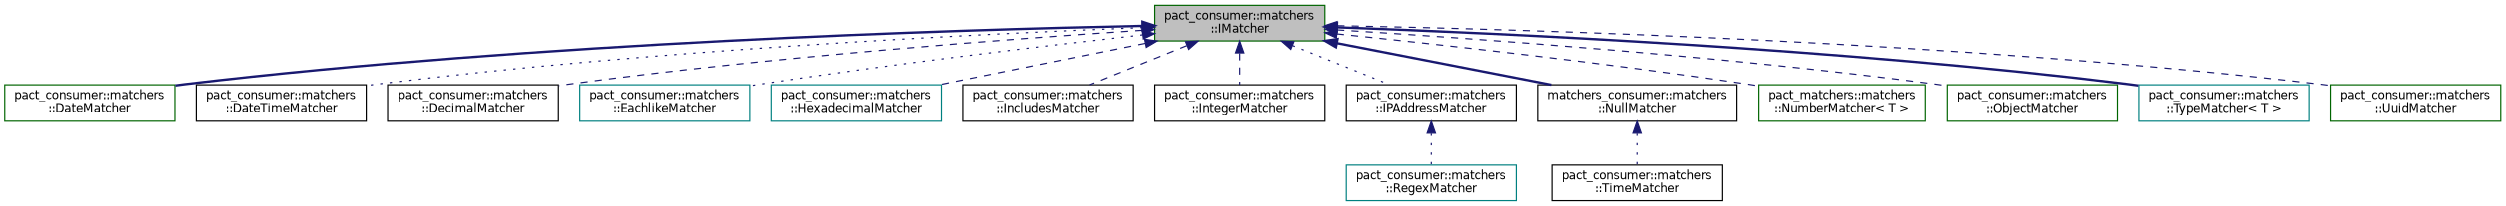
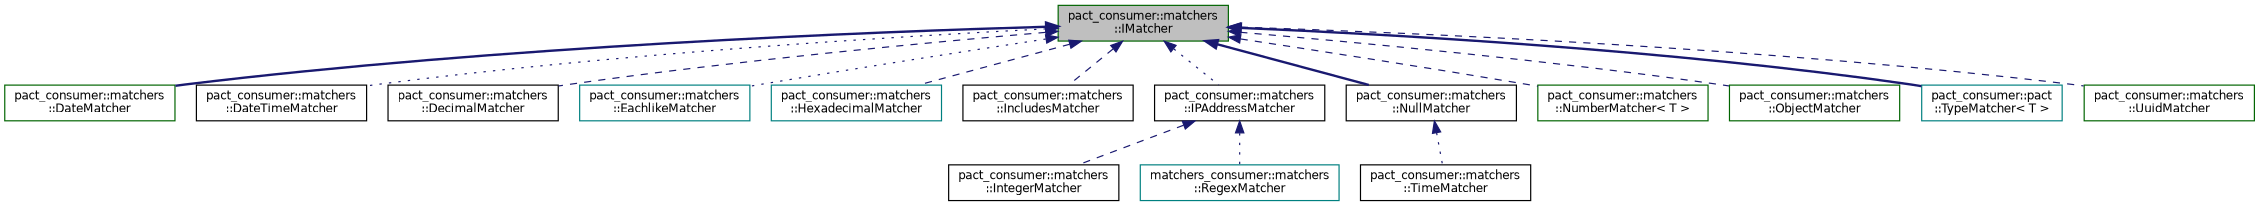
edge "pact_consumer::matchers ::IntegerMatcher" -> "pact_consumer::matchers ::IMatcher": now "pact_consumer::matchers ::IntegerMatcher" -> "pact_consumer::matchers ::IPAddressMatcher"
node "matchers_consumer::matchers ::NullMatcher": label "matchers_consumer::matchers ::NullMatcher" -> "pact_consumer::matchers ::NullMatcher"
node "pact_matchers::matchers ::NumberMatcher< T >": label "pact_matchers::matchers ::NumberMatcher< T >" -> "pact_consumer::matchers ::NumberMatcher< T >"
node "pact_consumer::matchers ::TypeMatcher< T >": label "pact_consumer::matchers ::TypeMatcher< T >" -> "pact_consumer::pact ::TypeMatcher< T >"
node "pact_consumer::matchers ::RegexMatcher": label "pact_consumer::matchers ::RegexMatcher" -> "matchers_consumer::matchers ::RegexMatcher"
